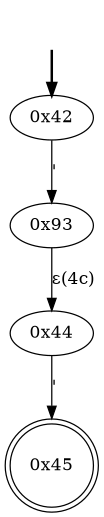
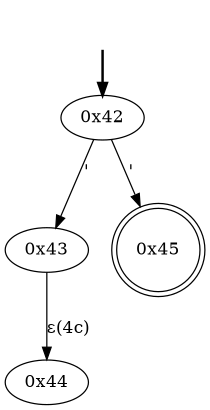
node "0x93": label "0x93" -> "0x43"
edge "0x44" -> "0x45": now "0x42" -> "0x45"
